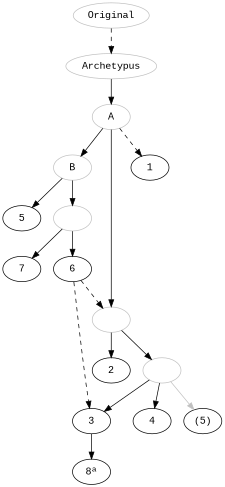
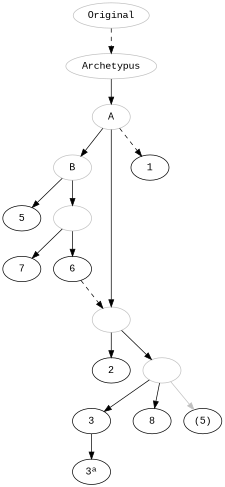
edge "6" -> "3": removed
node "4": label "4" -> "8"
node "8ª": label "8ª" -> "3ª"
